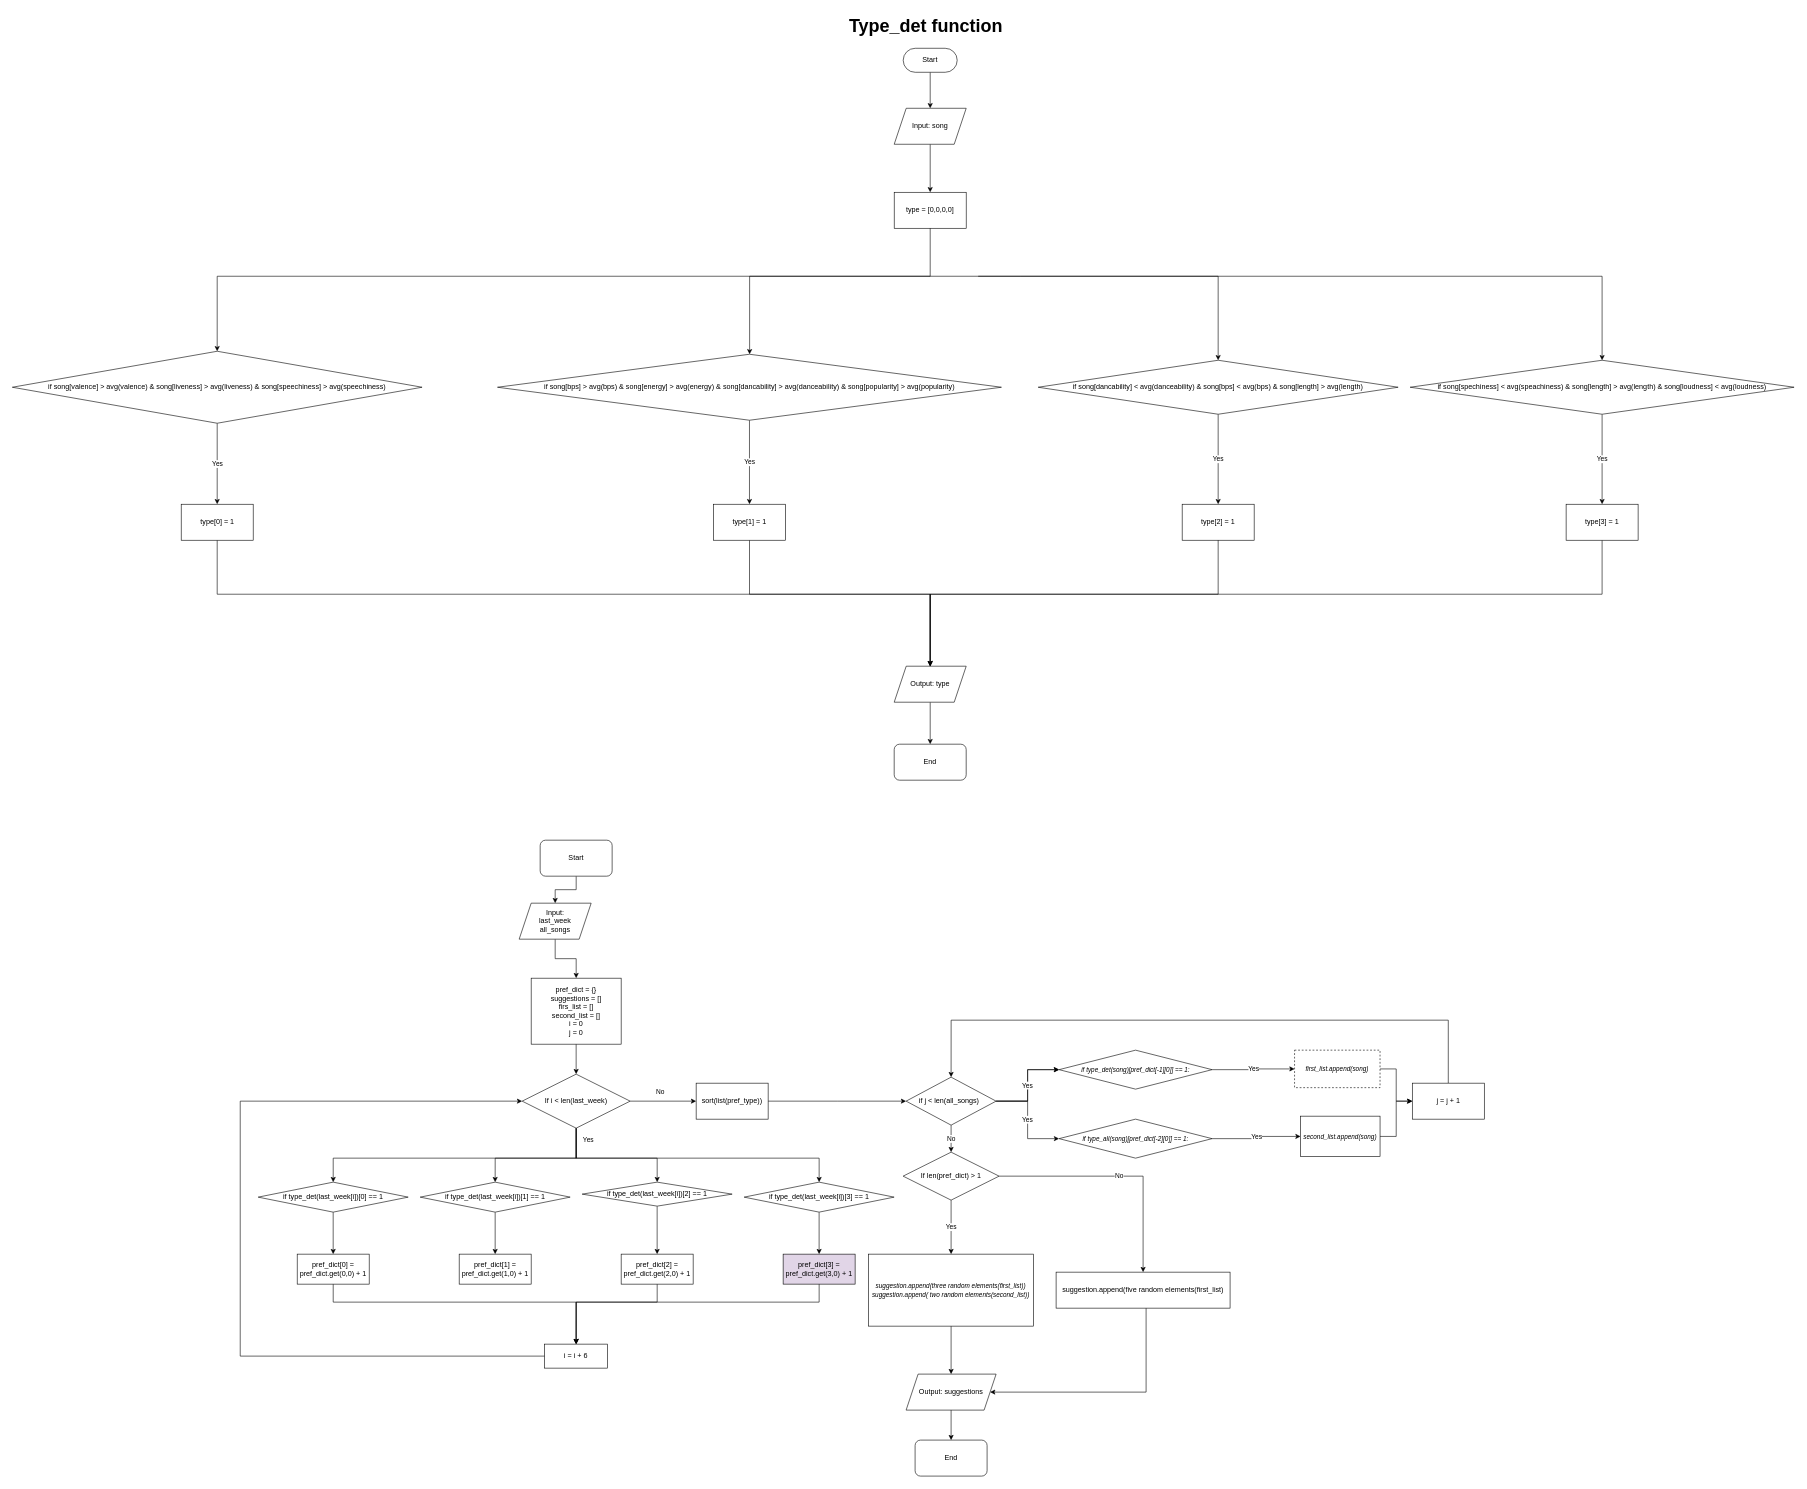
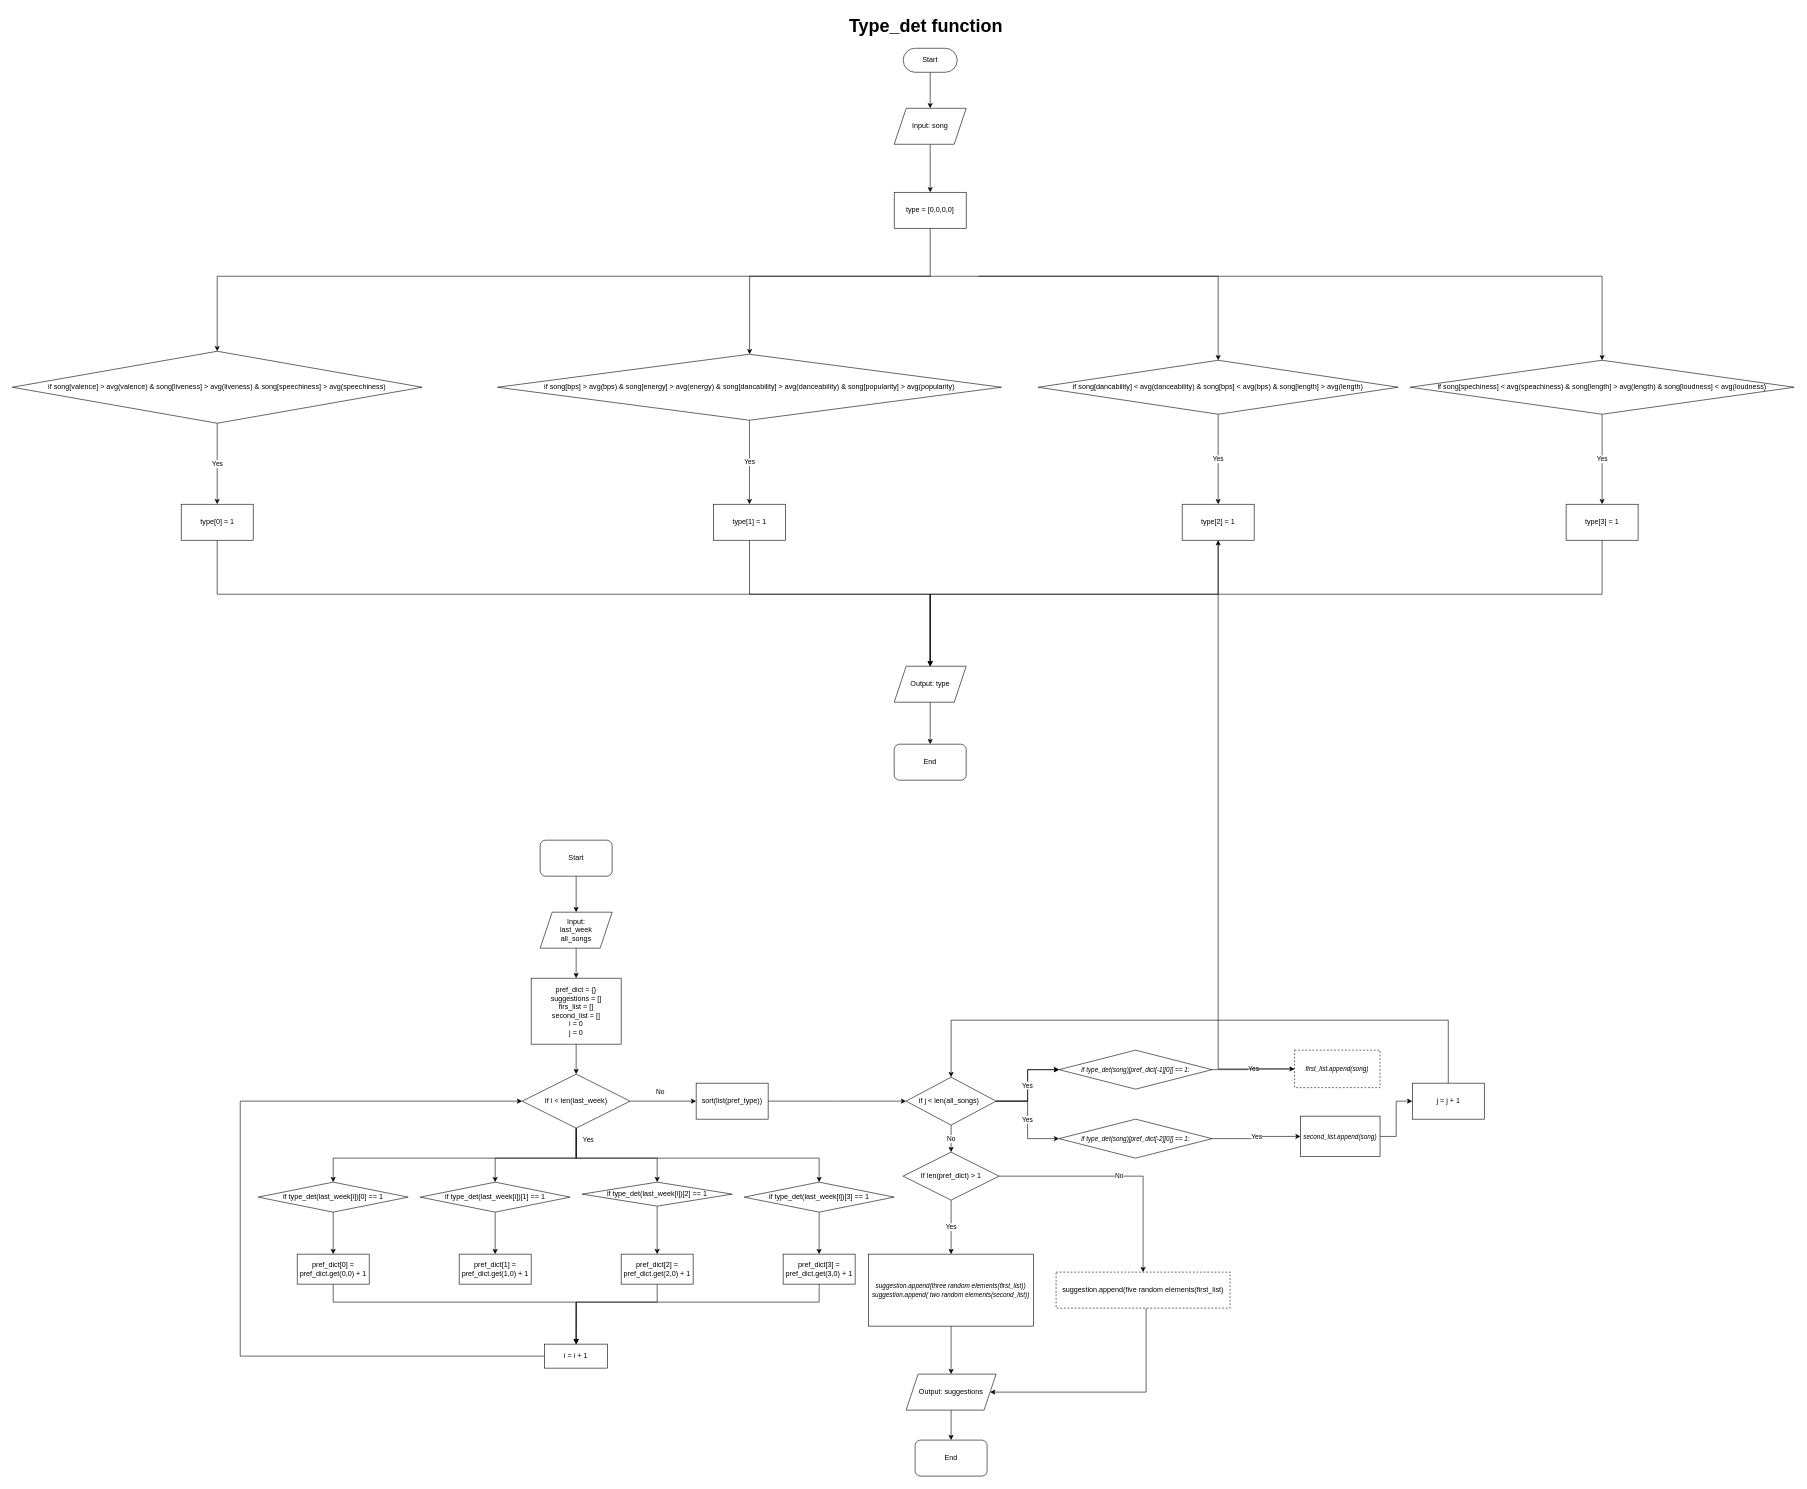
node "Input: last_week all_songs": moved (555, 921) -> (576, 930)
edge "first_list.append(song)" -> "j = j + 1": now "first_list.append(song)" -> "type[2] = 1"
node "if type_all(song)[pref_dict[-2][0]] == 1:": label "if type_all(song)[pref_dict[-2][0]] == 1:" -> "if type_det(song)[pref_dict[-2][0]] == 1:"
node "pref_dict[3] = pref_dict.get(3,0) + 1": fillcolor #e1d5e7 -> #ffffff
node "suggestion.append(five random elements(first_list)": style solid -> dashed
node "i = i + 6": label "i = i + 6" -> "i = i + 1"
